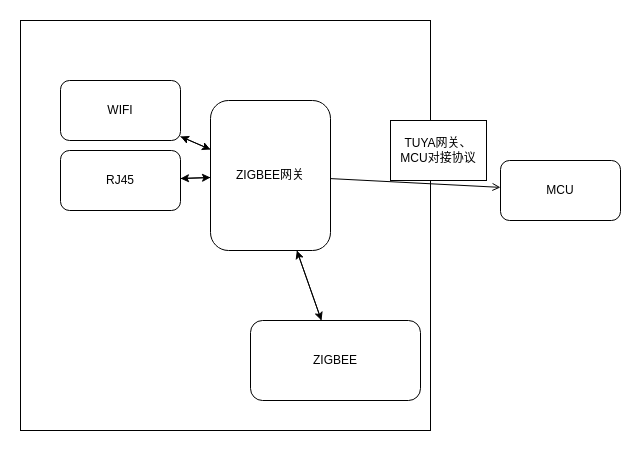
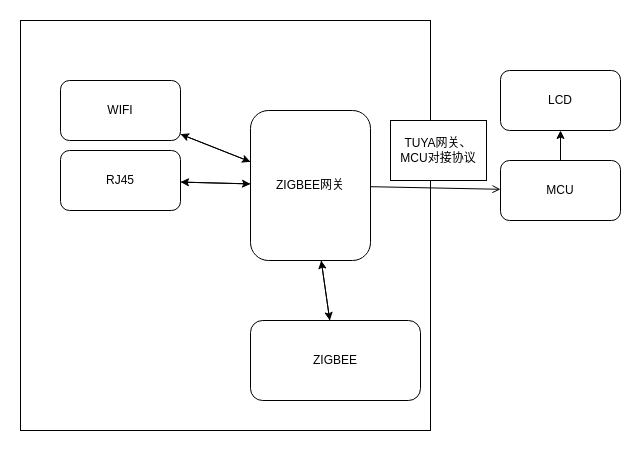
node "LCD": added
edge "MCU" -> "LCD": added
node "ZIGBEE网关": moved (271, 176) -> (311, 186)
